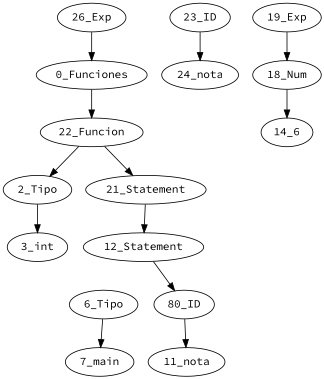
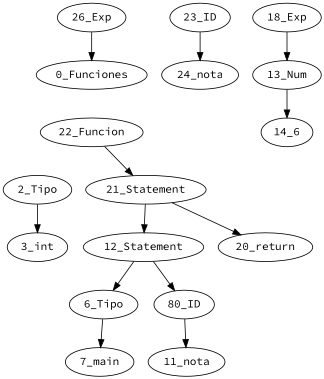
node "19_Exp": label "19_Exp" -> "18_Exp"
node "18_Num": label "18_Num" -> "13_Num"
edge "0_Funciones" -> "22_Funcion": removed
edge "22_Funcion" -> "2_Tipo": removed
node "20_return": added
edge "12_Statement" -> "6_Tipo": added
